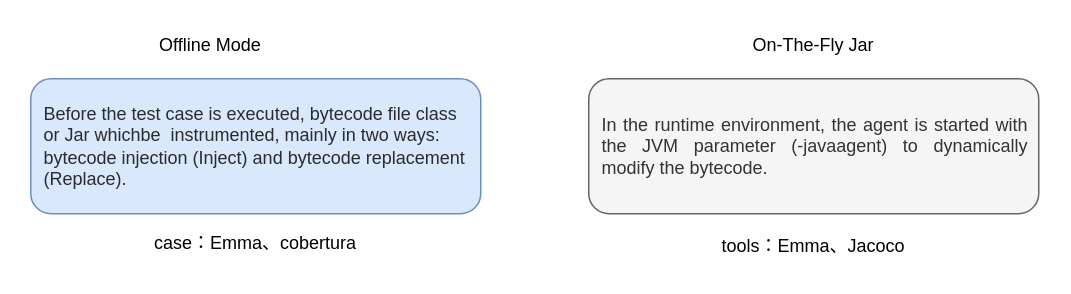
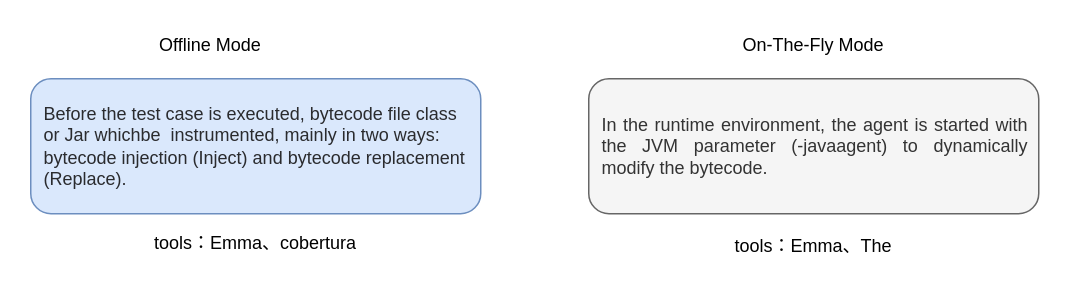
node "On-The-Fly Jar": label "On-The-Fly Jar" -> "On-The-Fly Mode"
node "case：Emma、cobertura": label "case：Emma、cobertura" -> "tools：Emma、cobertura"
node "tools：Emma、Jacoco": label "tools：Emma、Jacoco" -> "tools：Emma、The"
